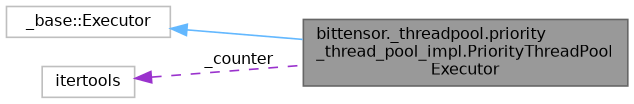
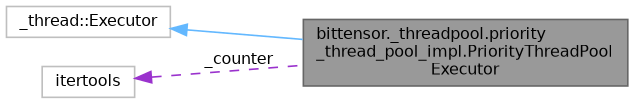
node "_base::Executor": label "_base::Executor" -> "_thread::Executor"
